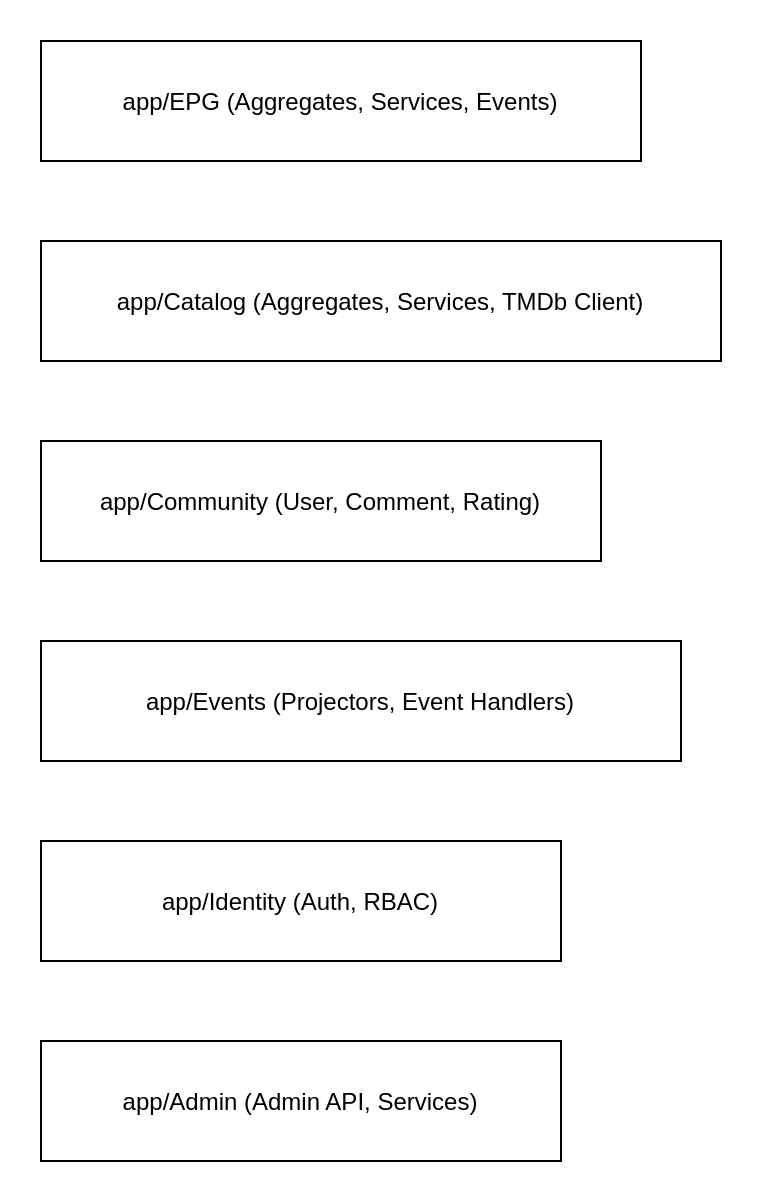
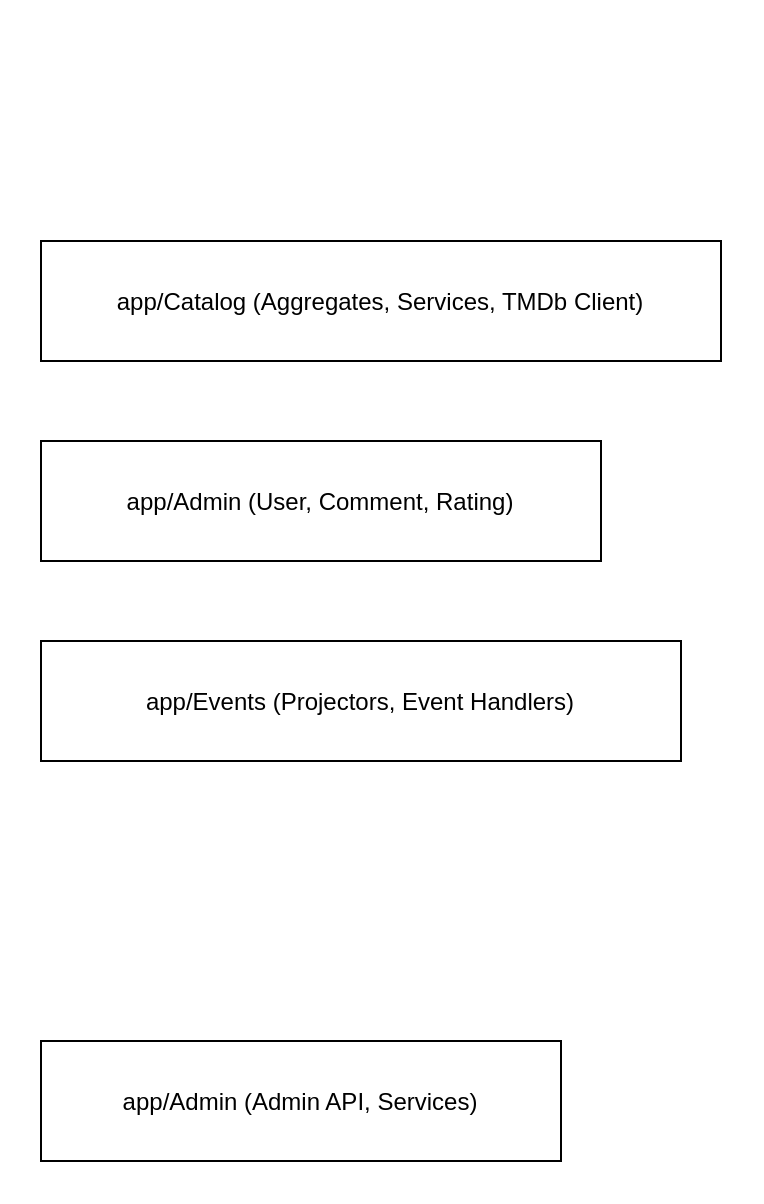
node "app/EPG (Aggregates, Services, Events)": removed
node "app/Community (User, Comment, Rating)": label "app/Community (User, Comment, Rating)" -> "app/Admin (User, Comment, Rating)"
node "app/Identity (Auth, RBAC)": removed
